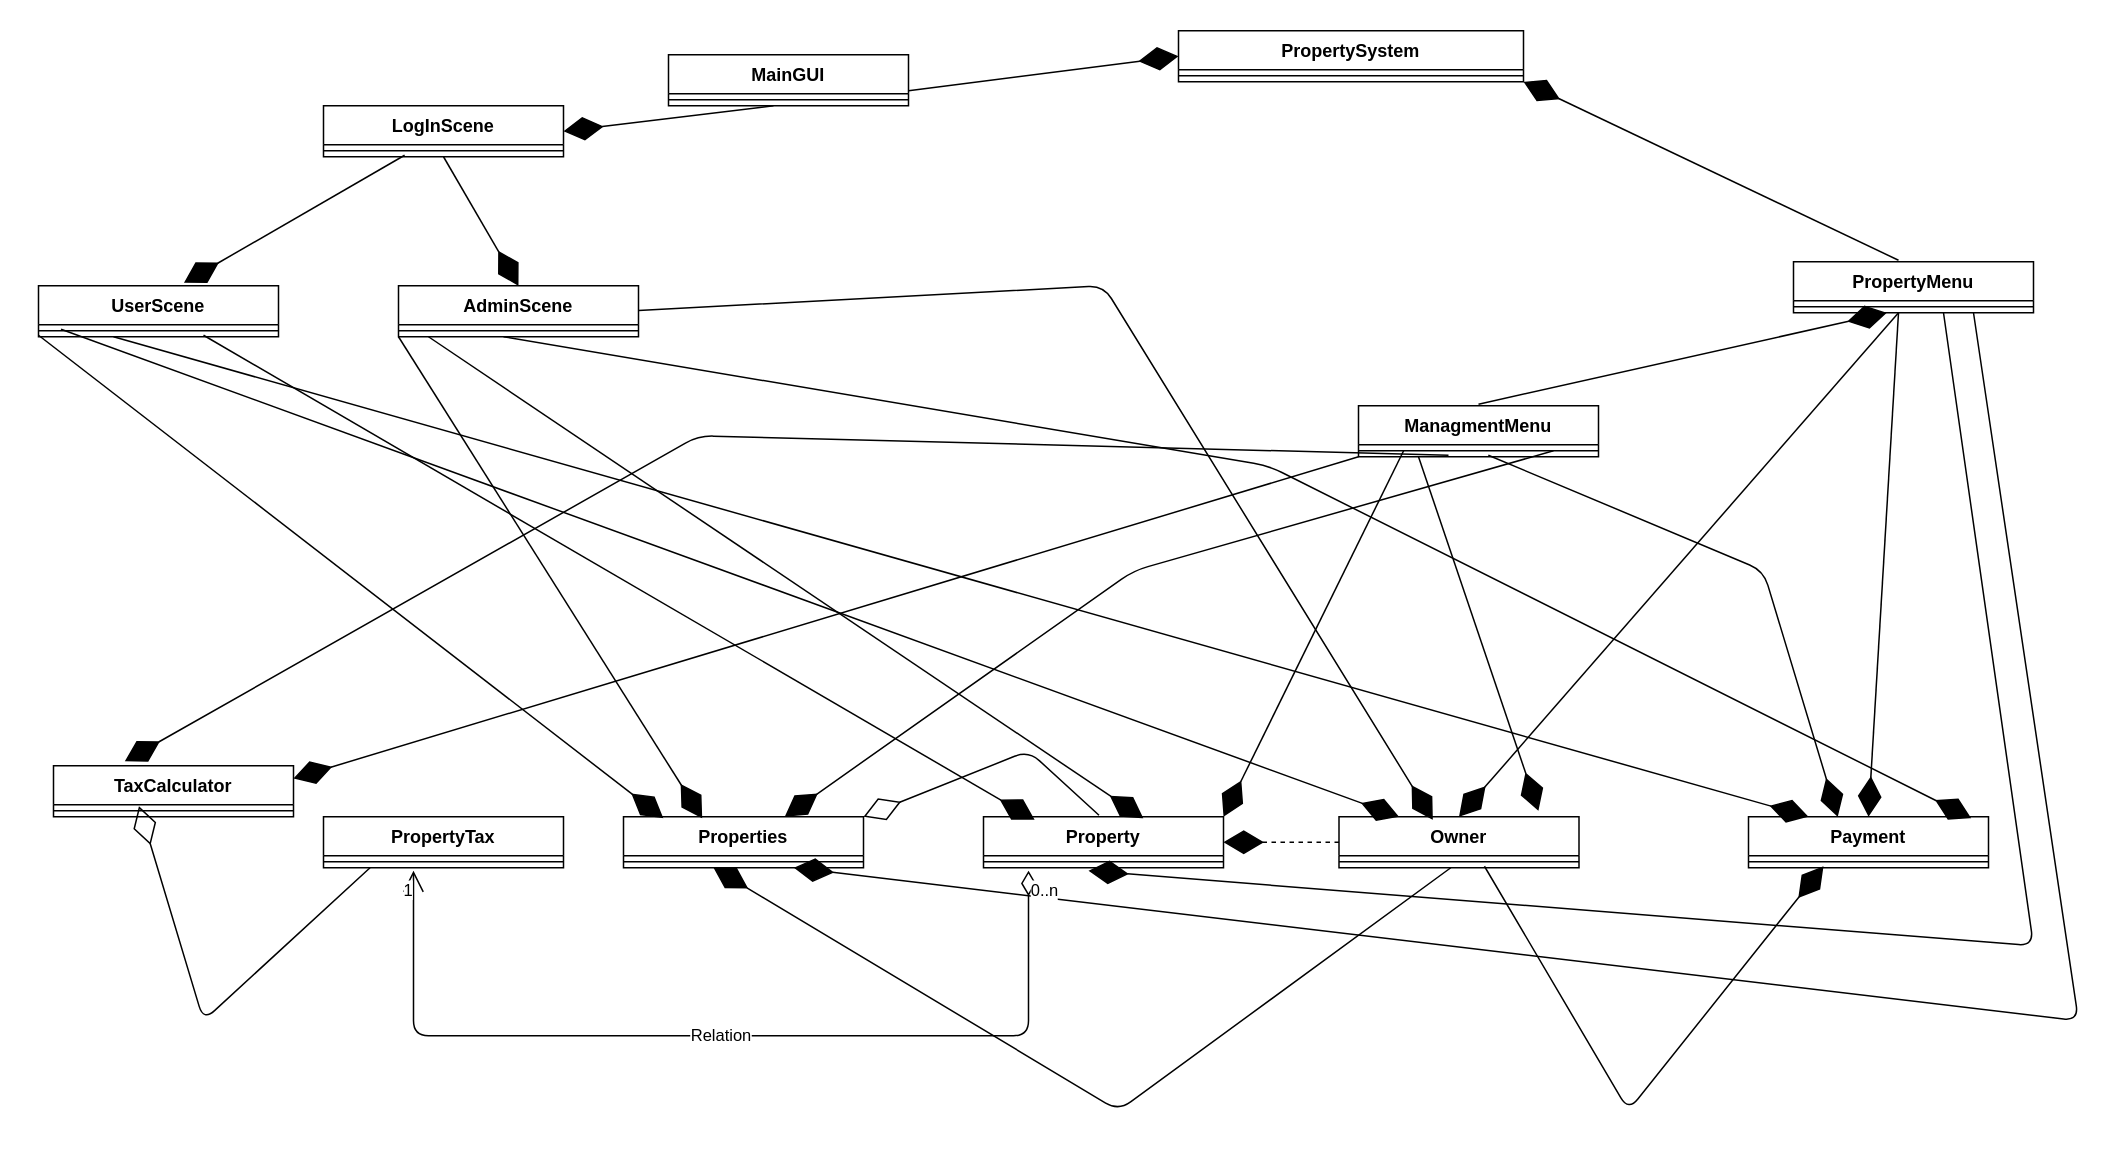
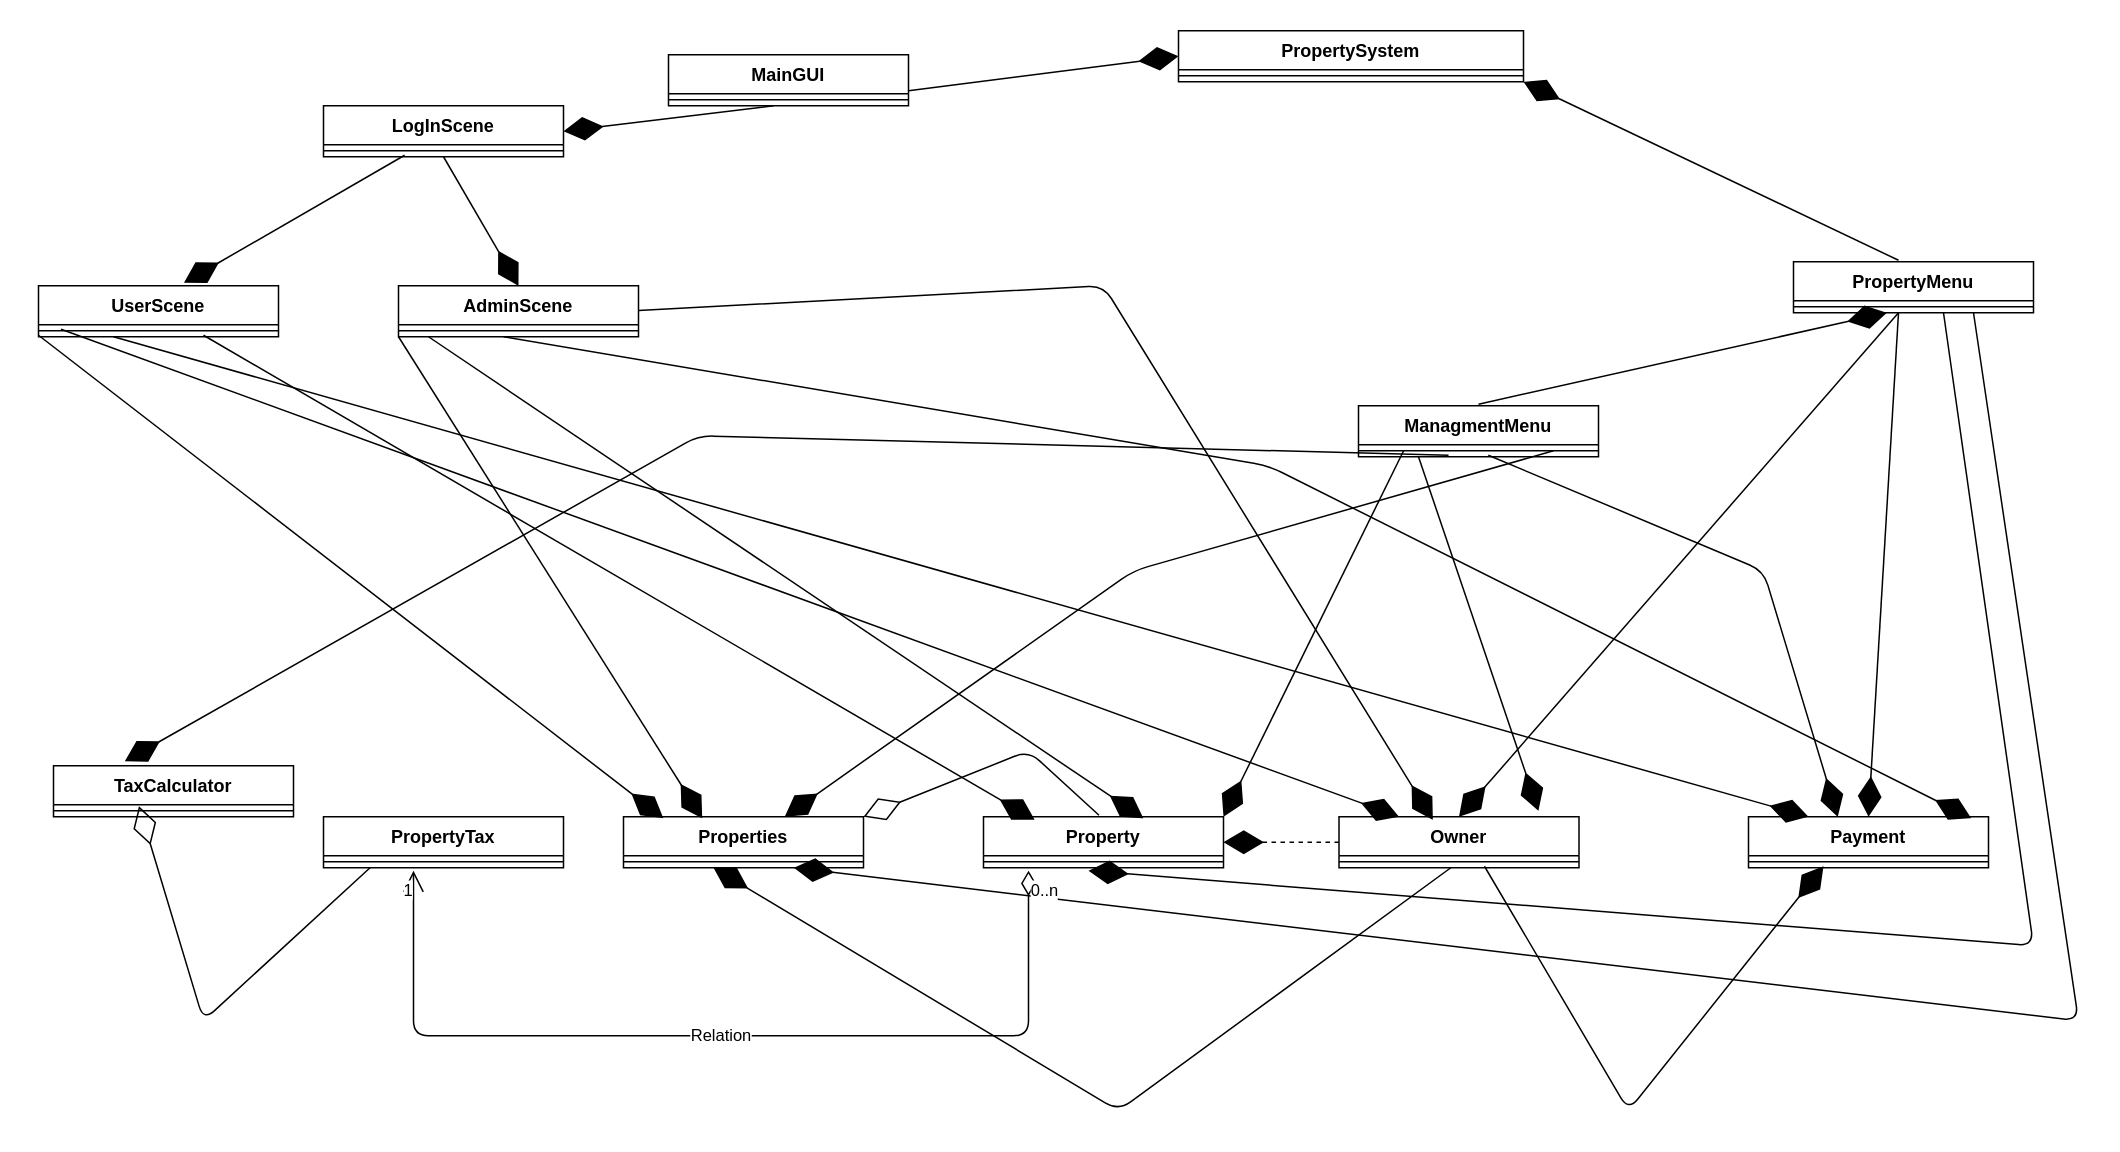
edge "ManagmentMenu" -> "TaxCalculator": removed
